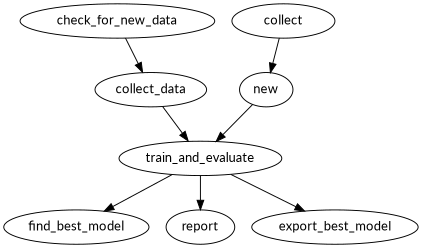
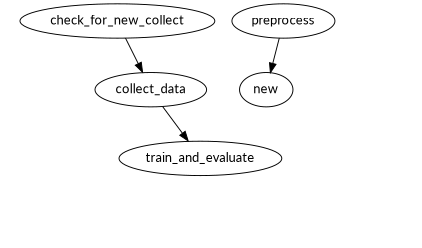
node "check_for_new_data": label "check_for_new_data" -> "check_for_new_collect"
node "collect": label "collect" -> "preprocess"
edge "new" -> "train_and_evaluate": removed
node "find_best_model": removed
node "report": removed
node "export_best_model": removed
